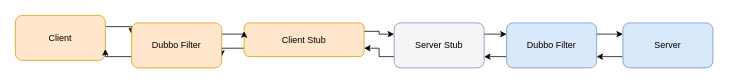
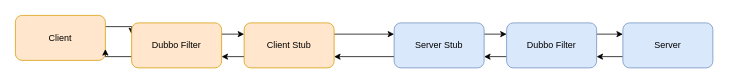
node "Client Stub": size 120x34 -> 90x45
node "Server Stub": fillcolor #f5f5f5 -> #dae8fc
